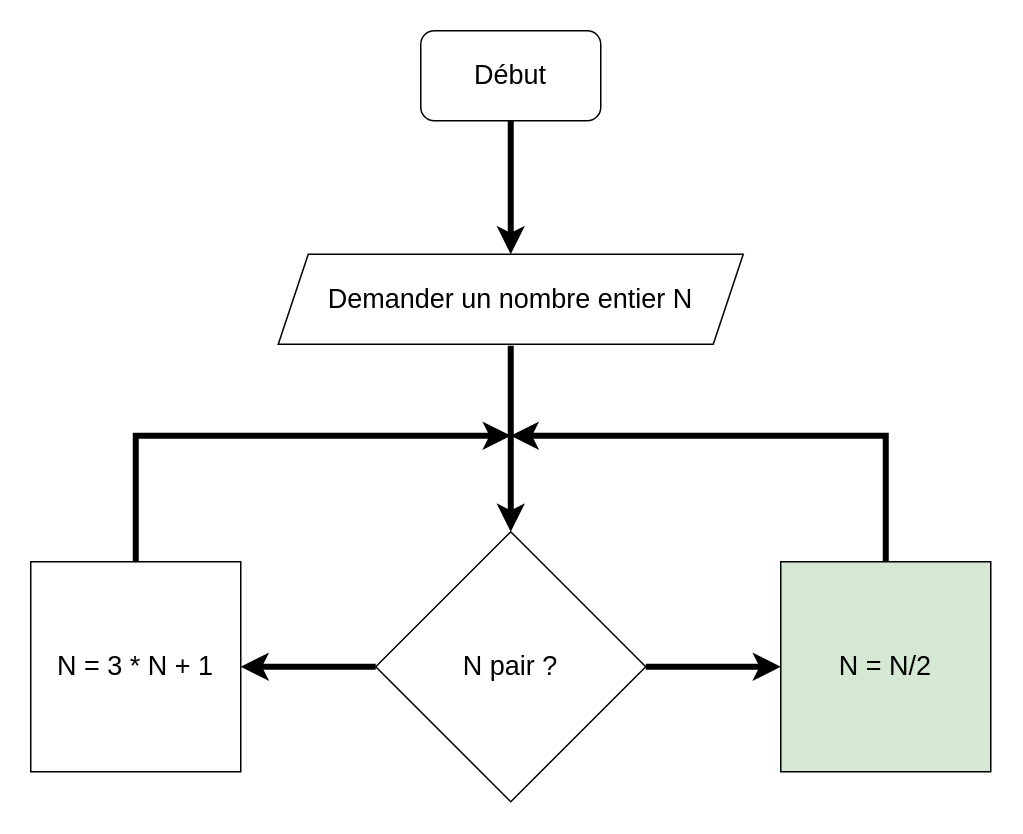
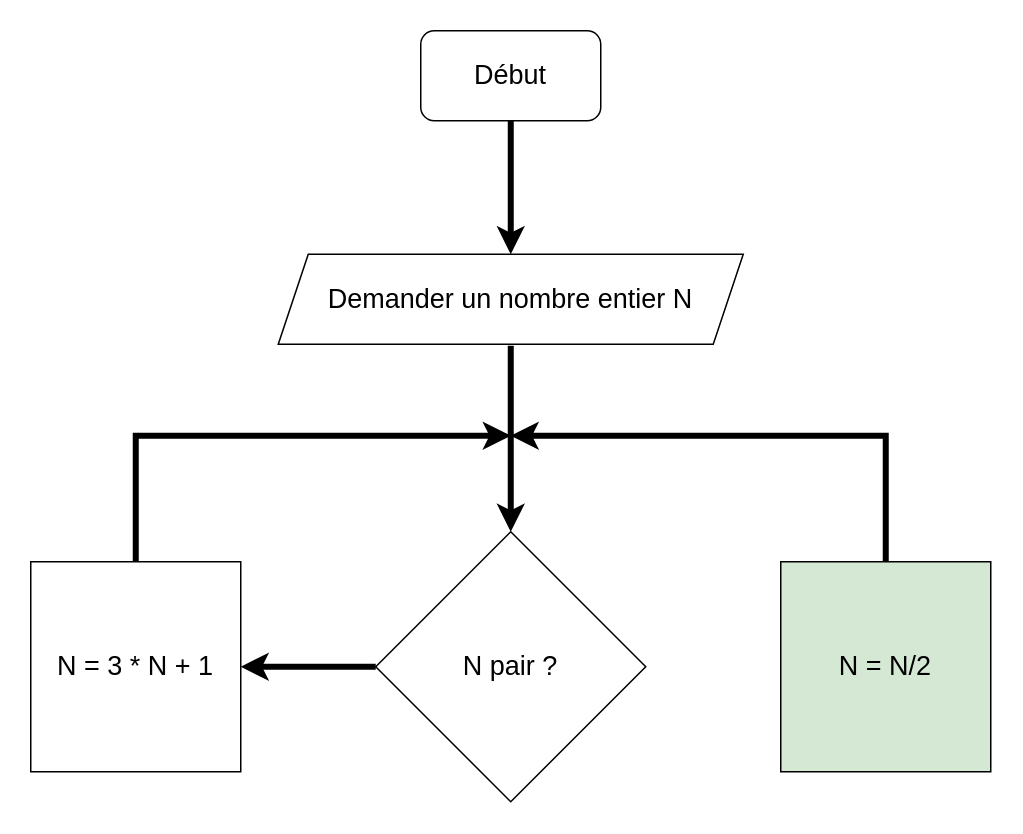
edge "N pair ?" -> "N = N/2": removed
